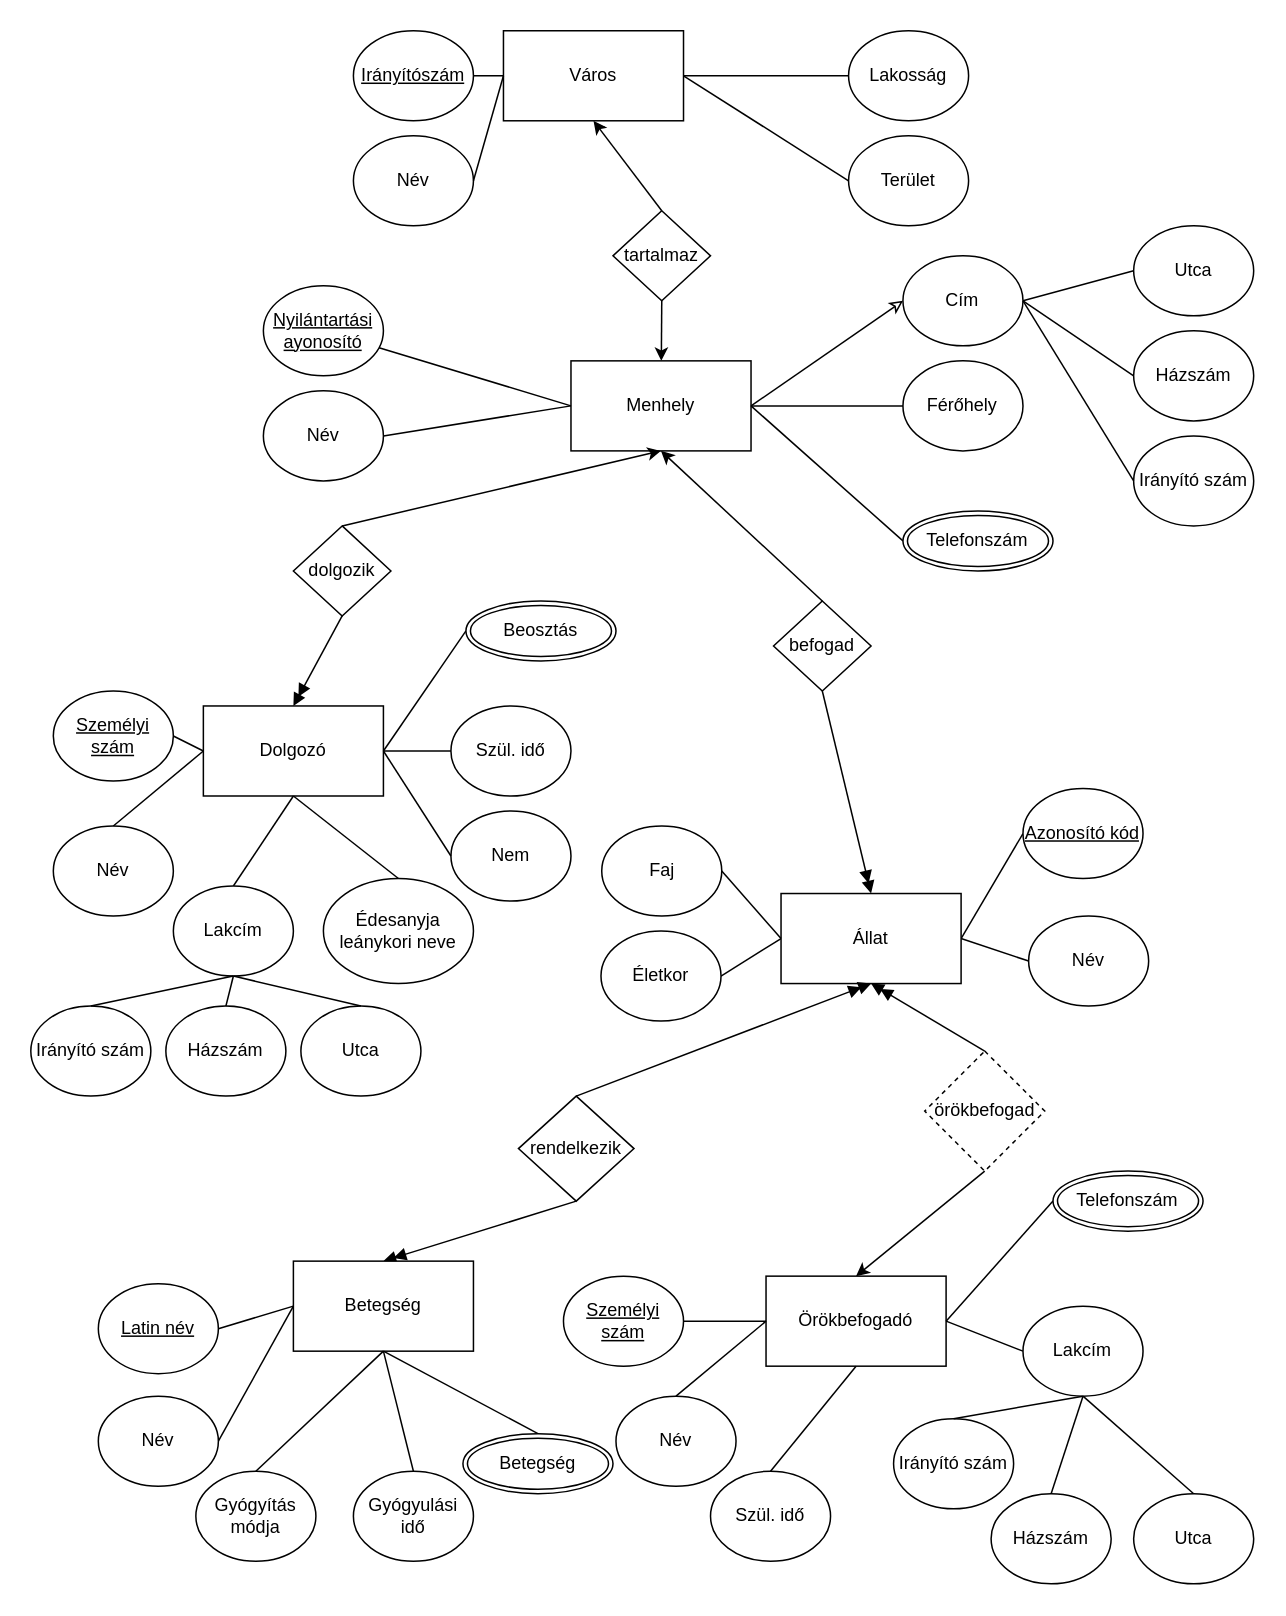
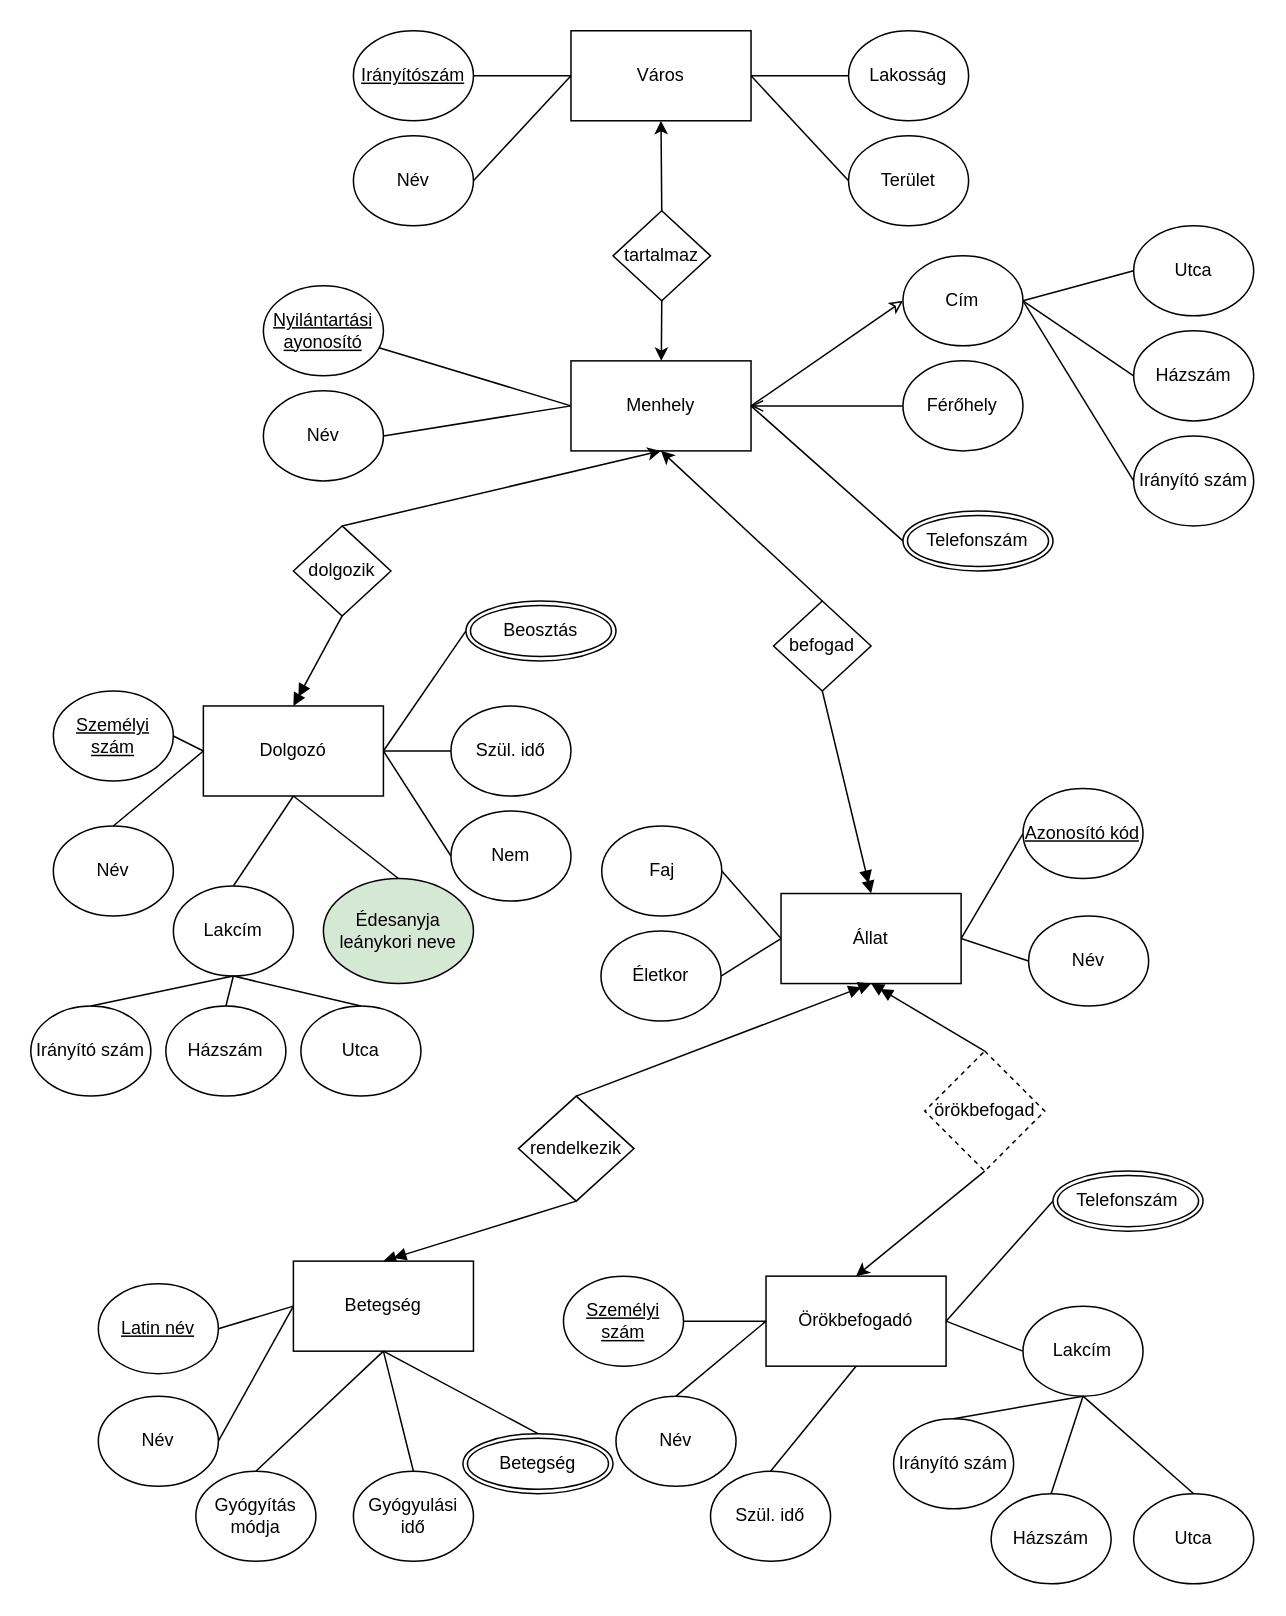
node "Város": moved (593, 76) -> (661, 76)
edge "Menhely" -- "Férőhely": arrowhead none -> open
node "Édesanyja leánykori neve": fillcolor #ffffff -> #d5e8d4
